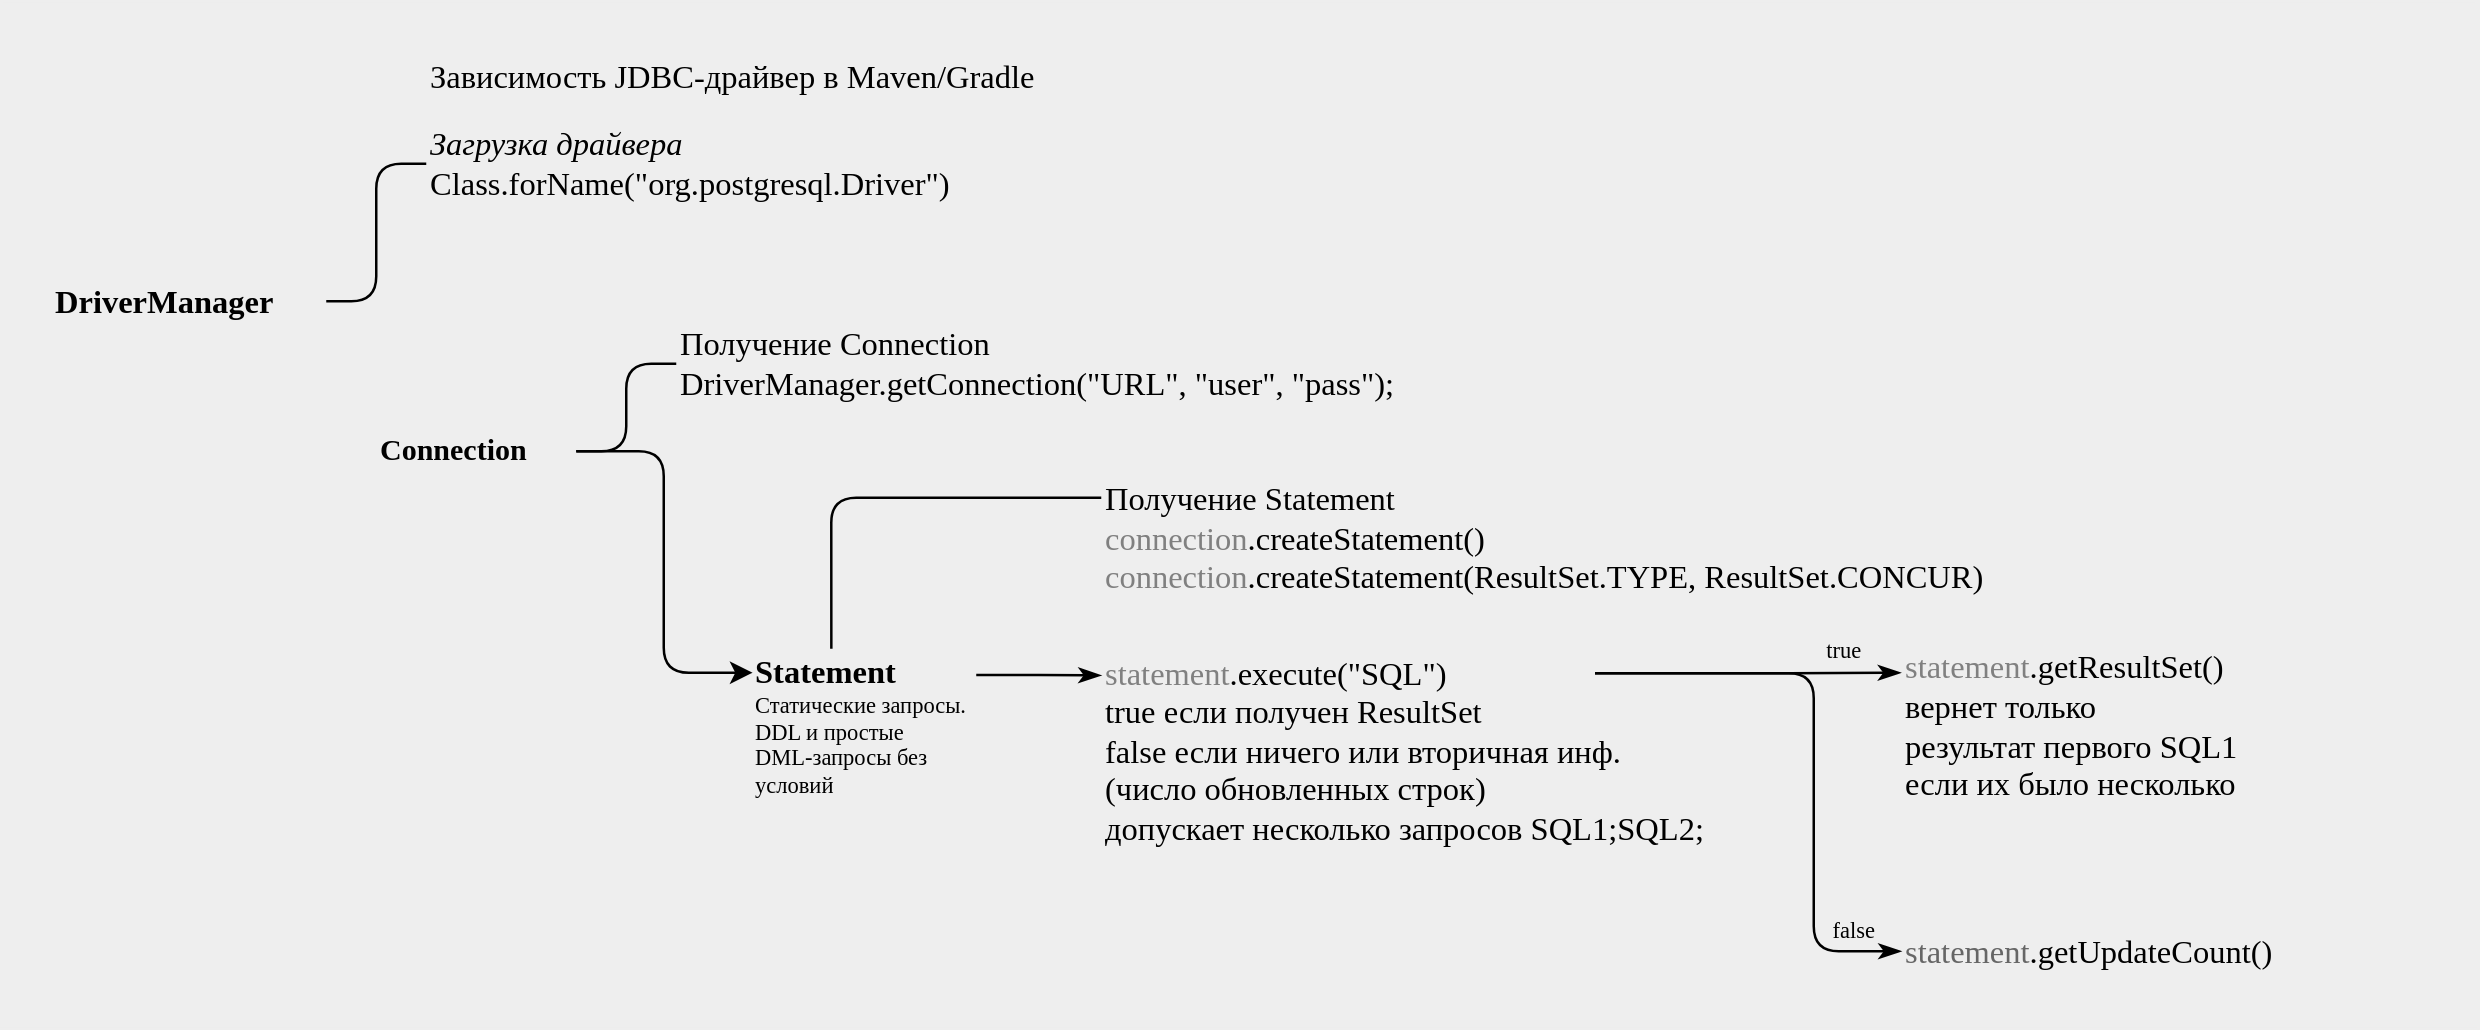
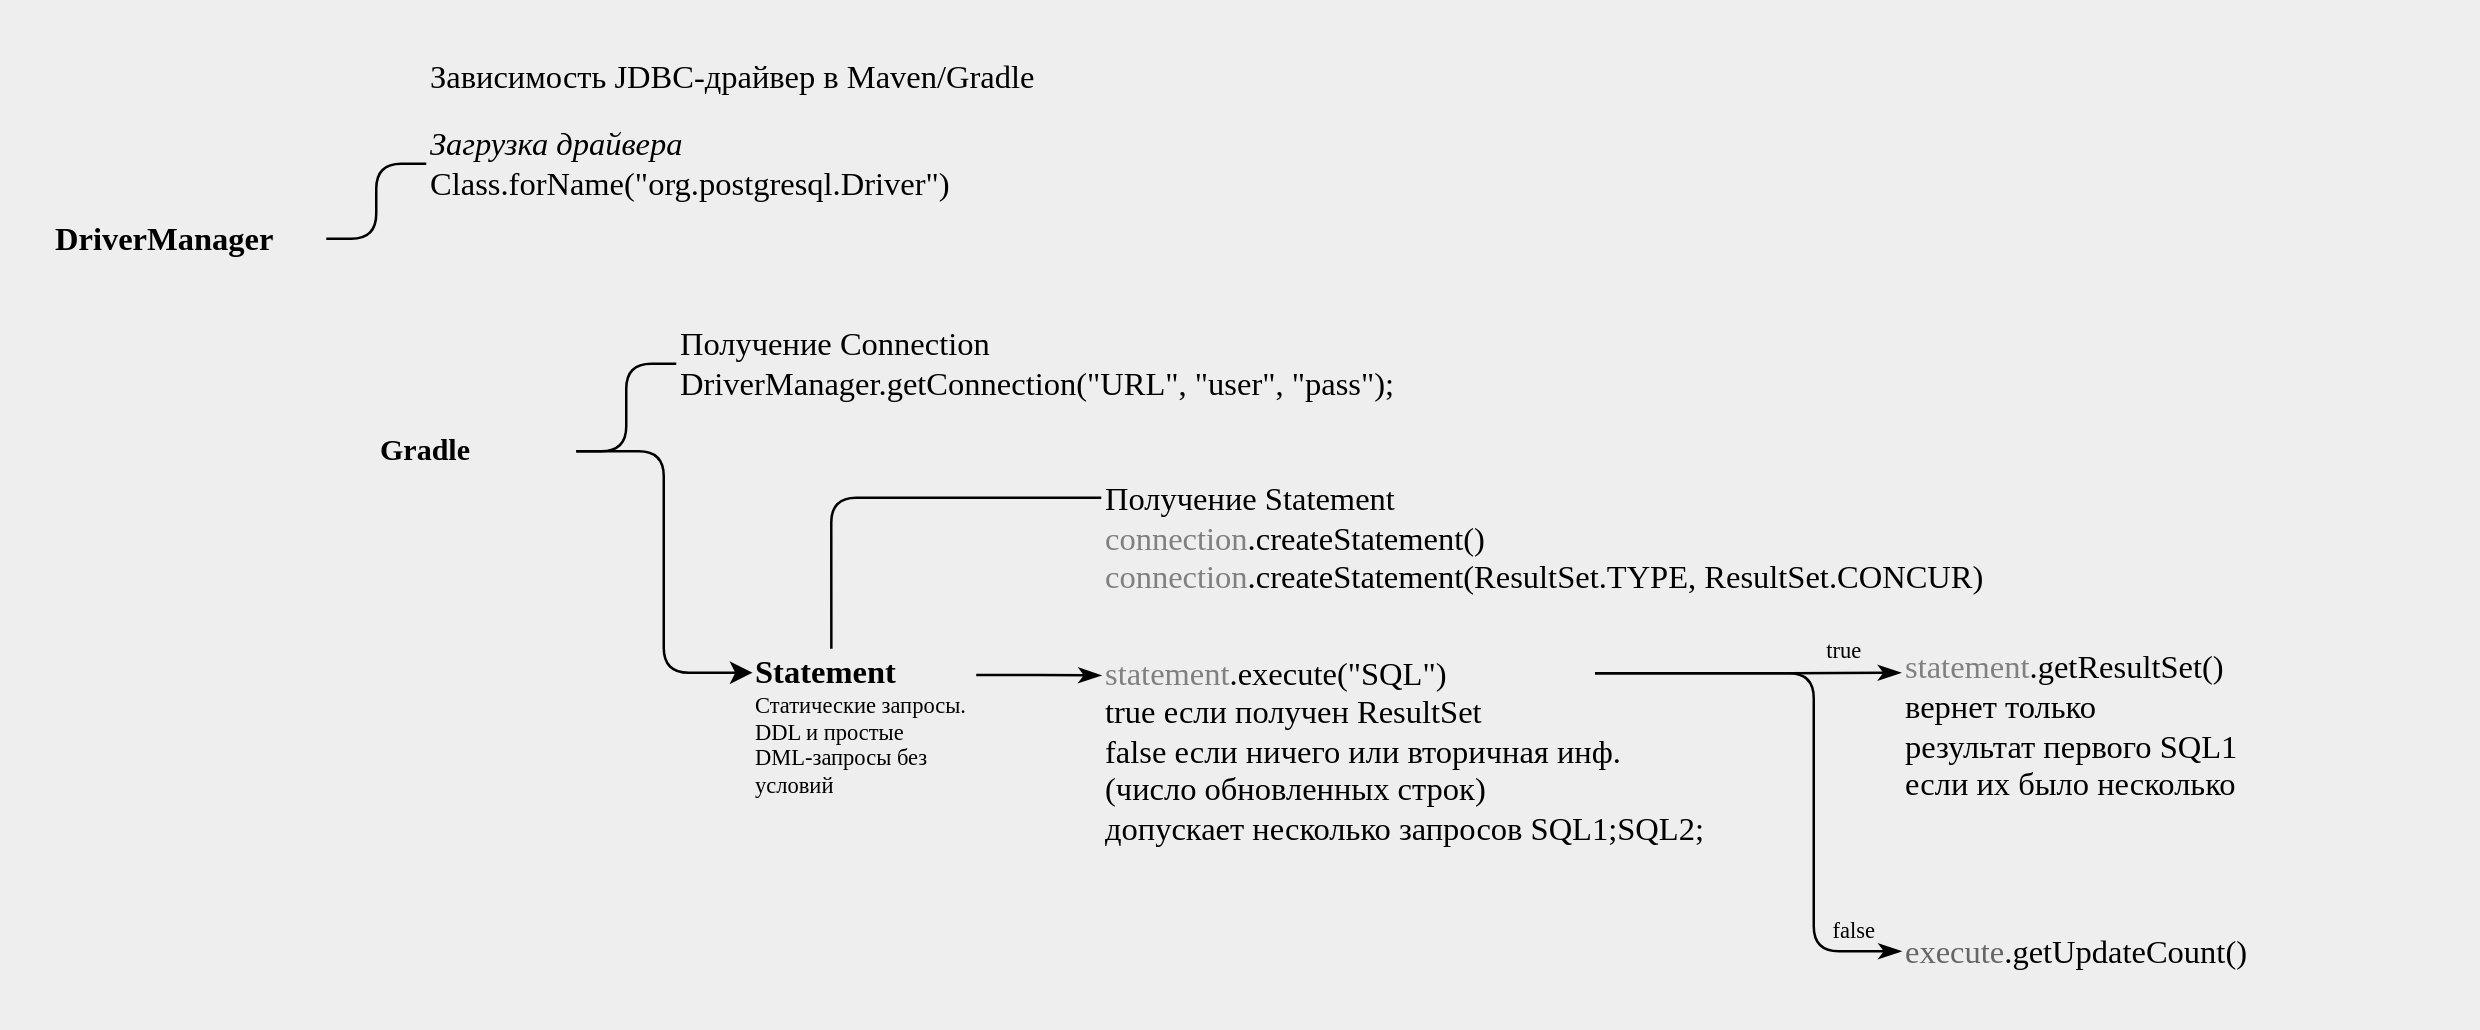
node "DriverManager": moved (189, 301) -> (189, 239)
node "Connection": label "Connection" -> "Gradle"
node "statement.getUpdateCount()": label "statement.getUpdateCount()" -> "execute.getUpdateCount()"
